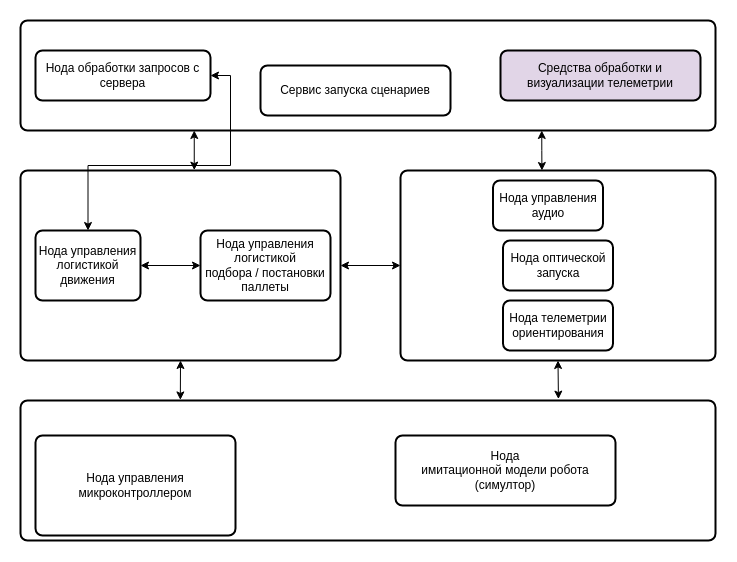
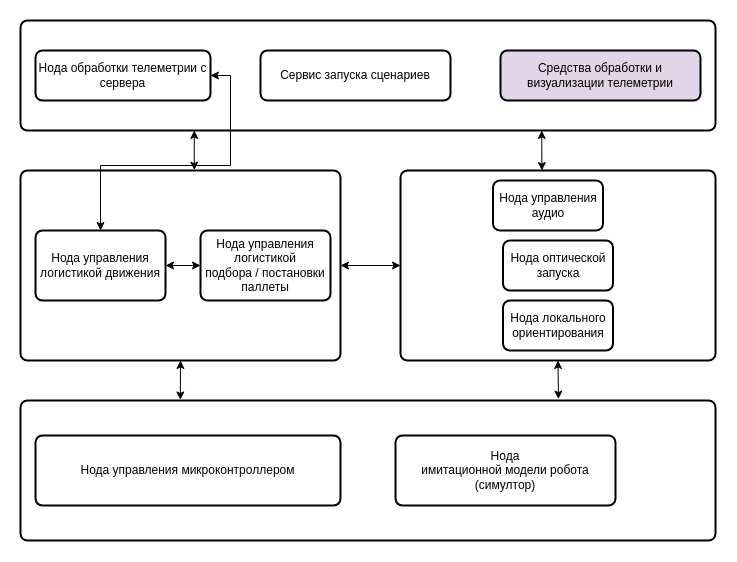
node "Нода обработки запросов с сервера": label "Нода обработки запросов с сервера" -> "Нода обработки телеметрии с сервера"
node "Сервис запуска сценариев": moved (356, 91) -> (356, 76)
node "Нода управления логистикой движения": size 105x70 -> 130x70
node "Нода телеметрии ориентирования": label "Нода телеметрии ориентирования" -> "Нода локального ориентирования"
node "Нода управления микроконтроллером": size 200x100 -> 305x70
